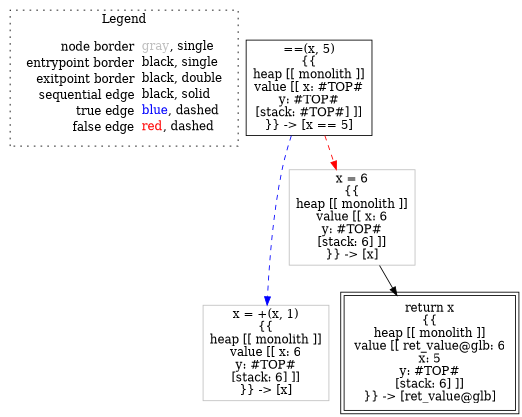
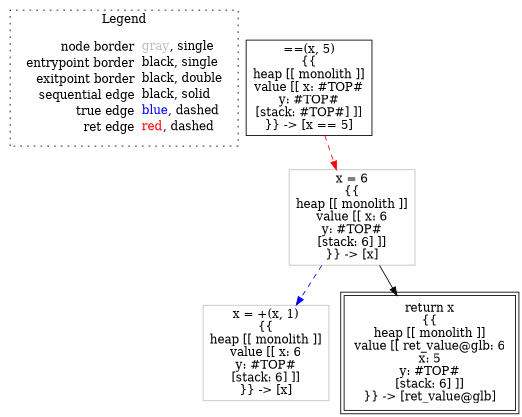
node "node border": text "false edge" -> "ret edge"
edge "==(x, 5)" -> "x = +(x, 1)": now "x = 6" -> "x = +(x, 1)"
